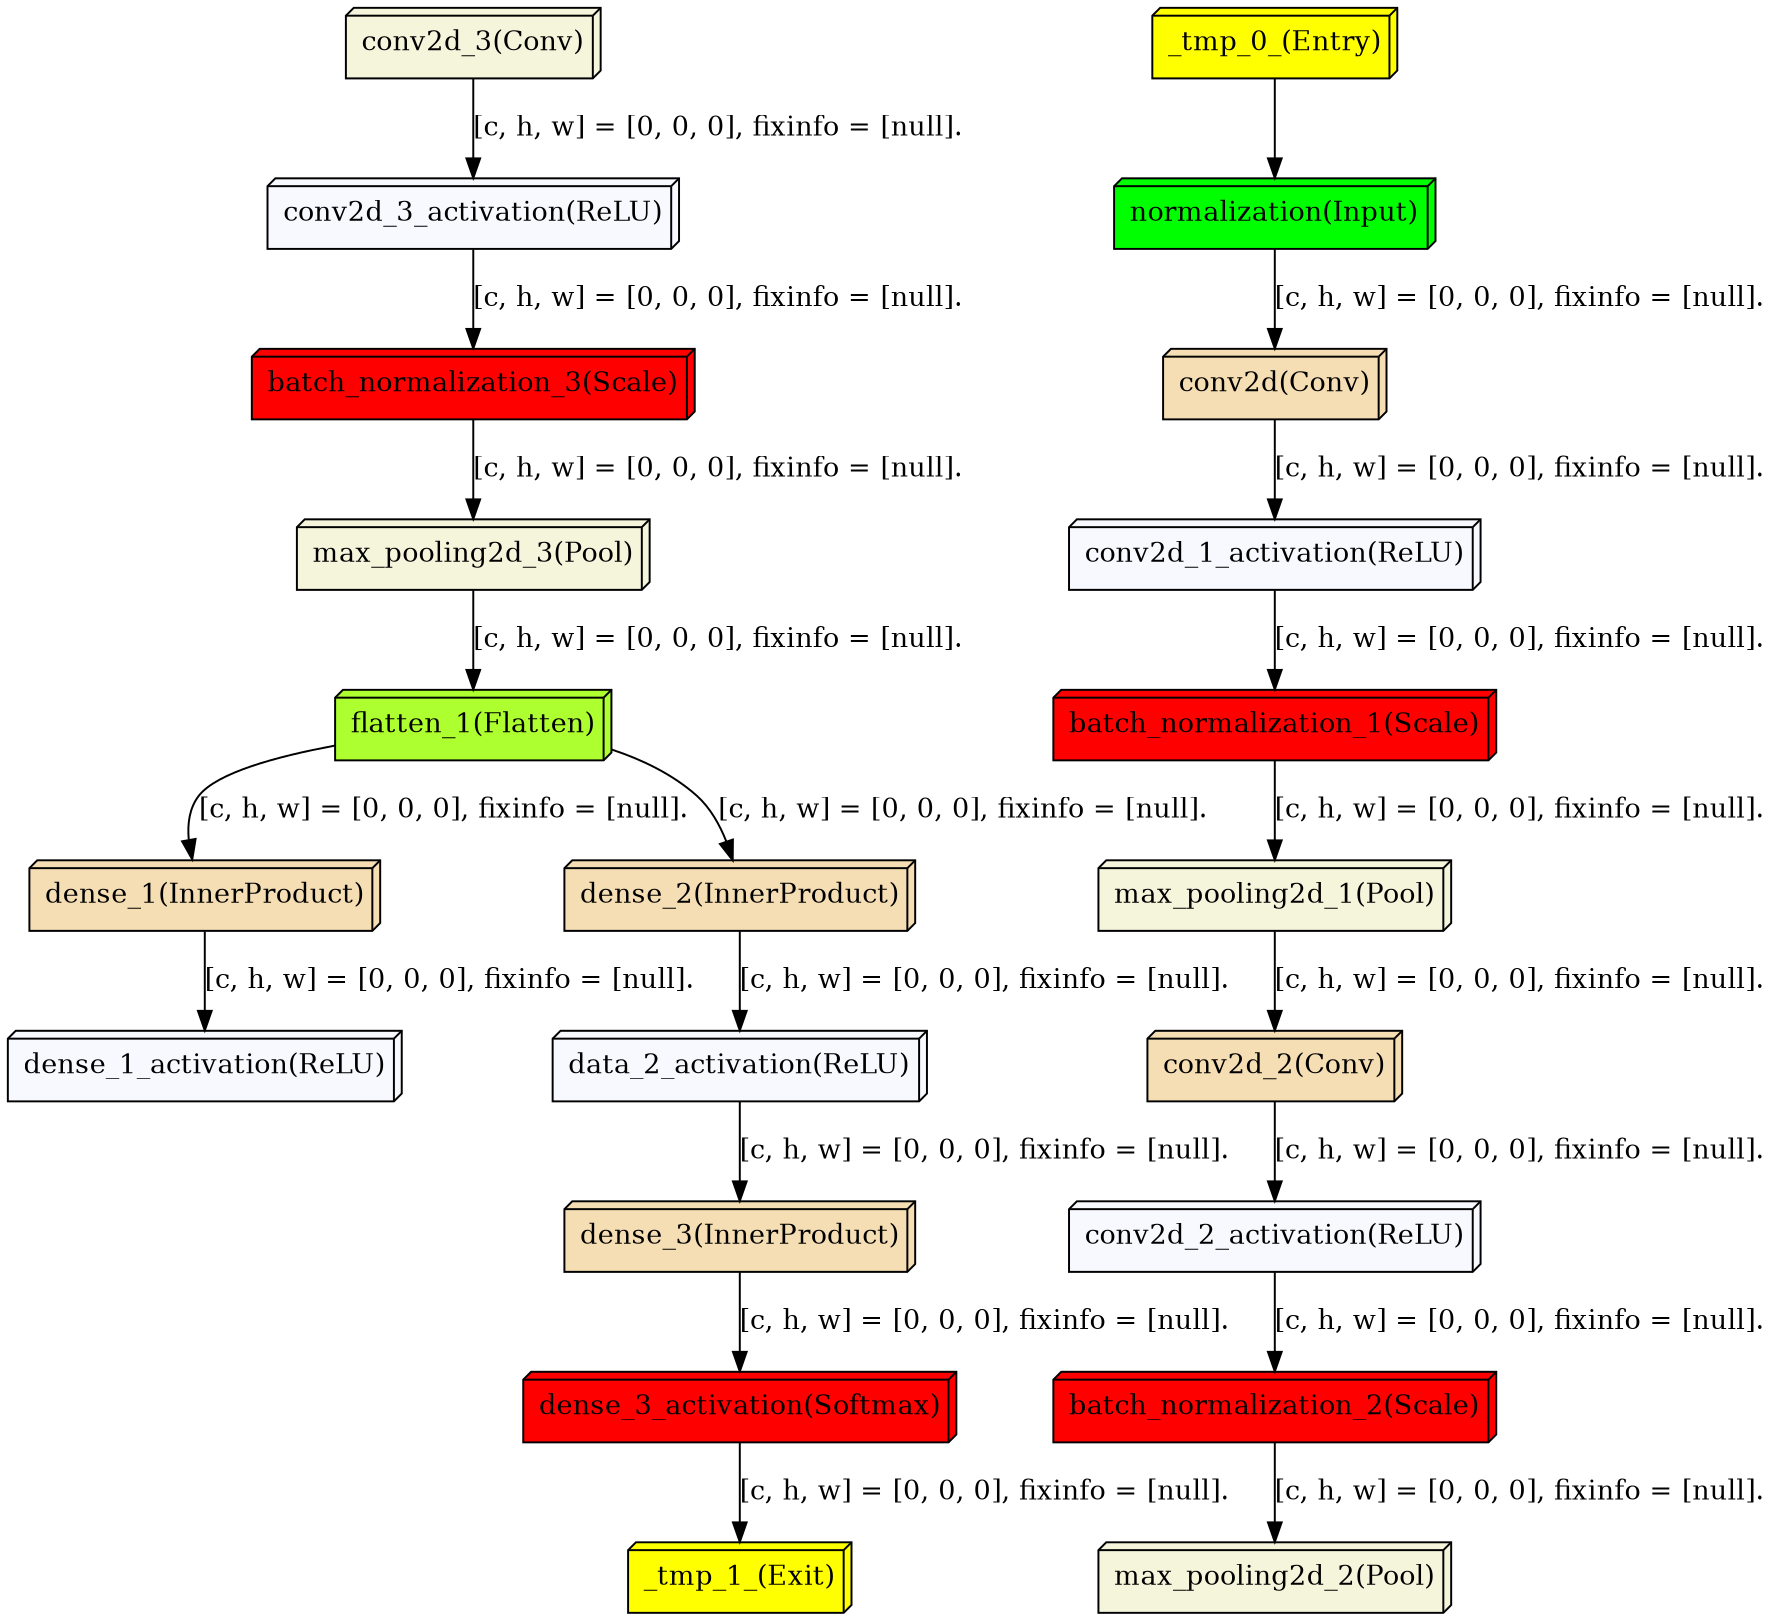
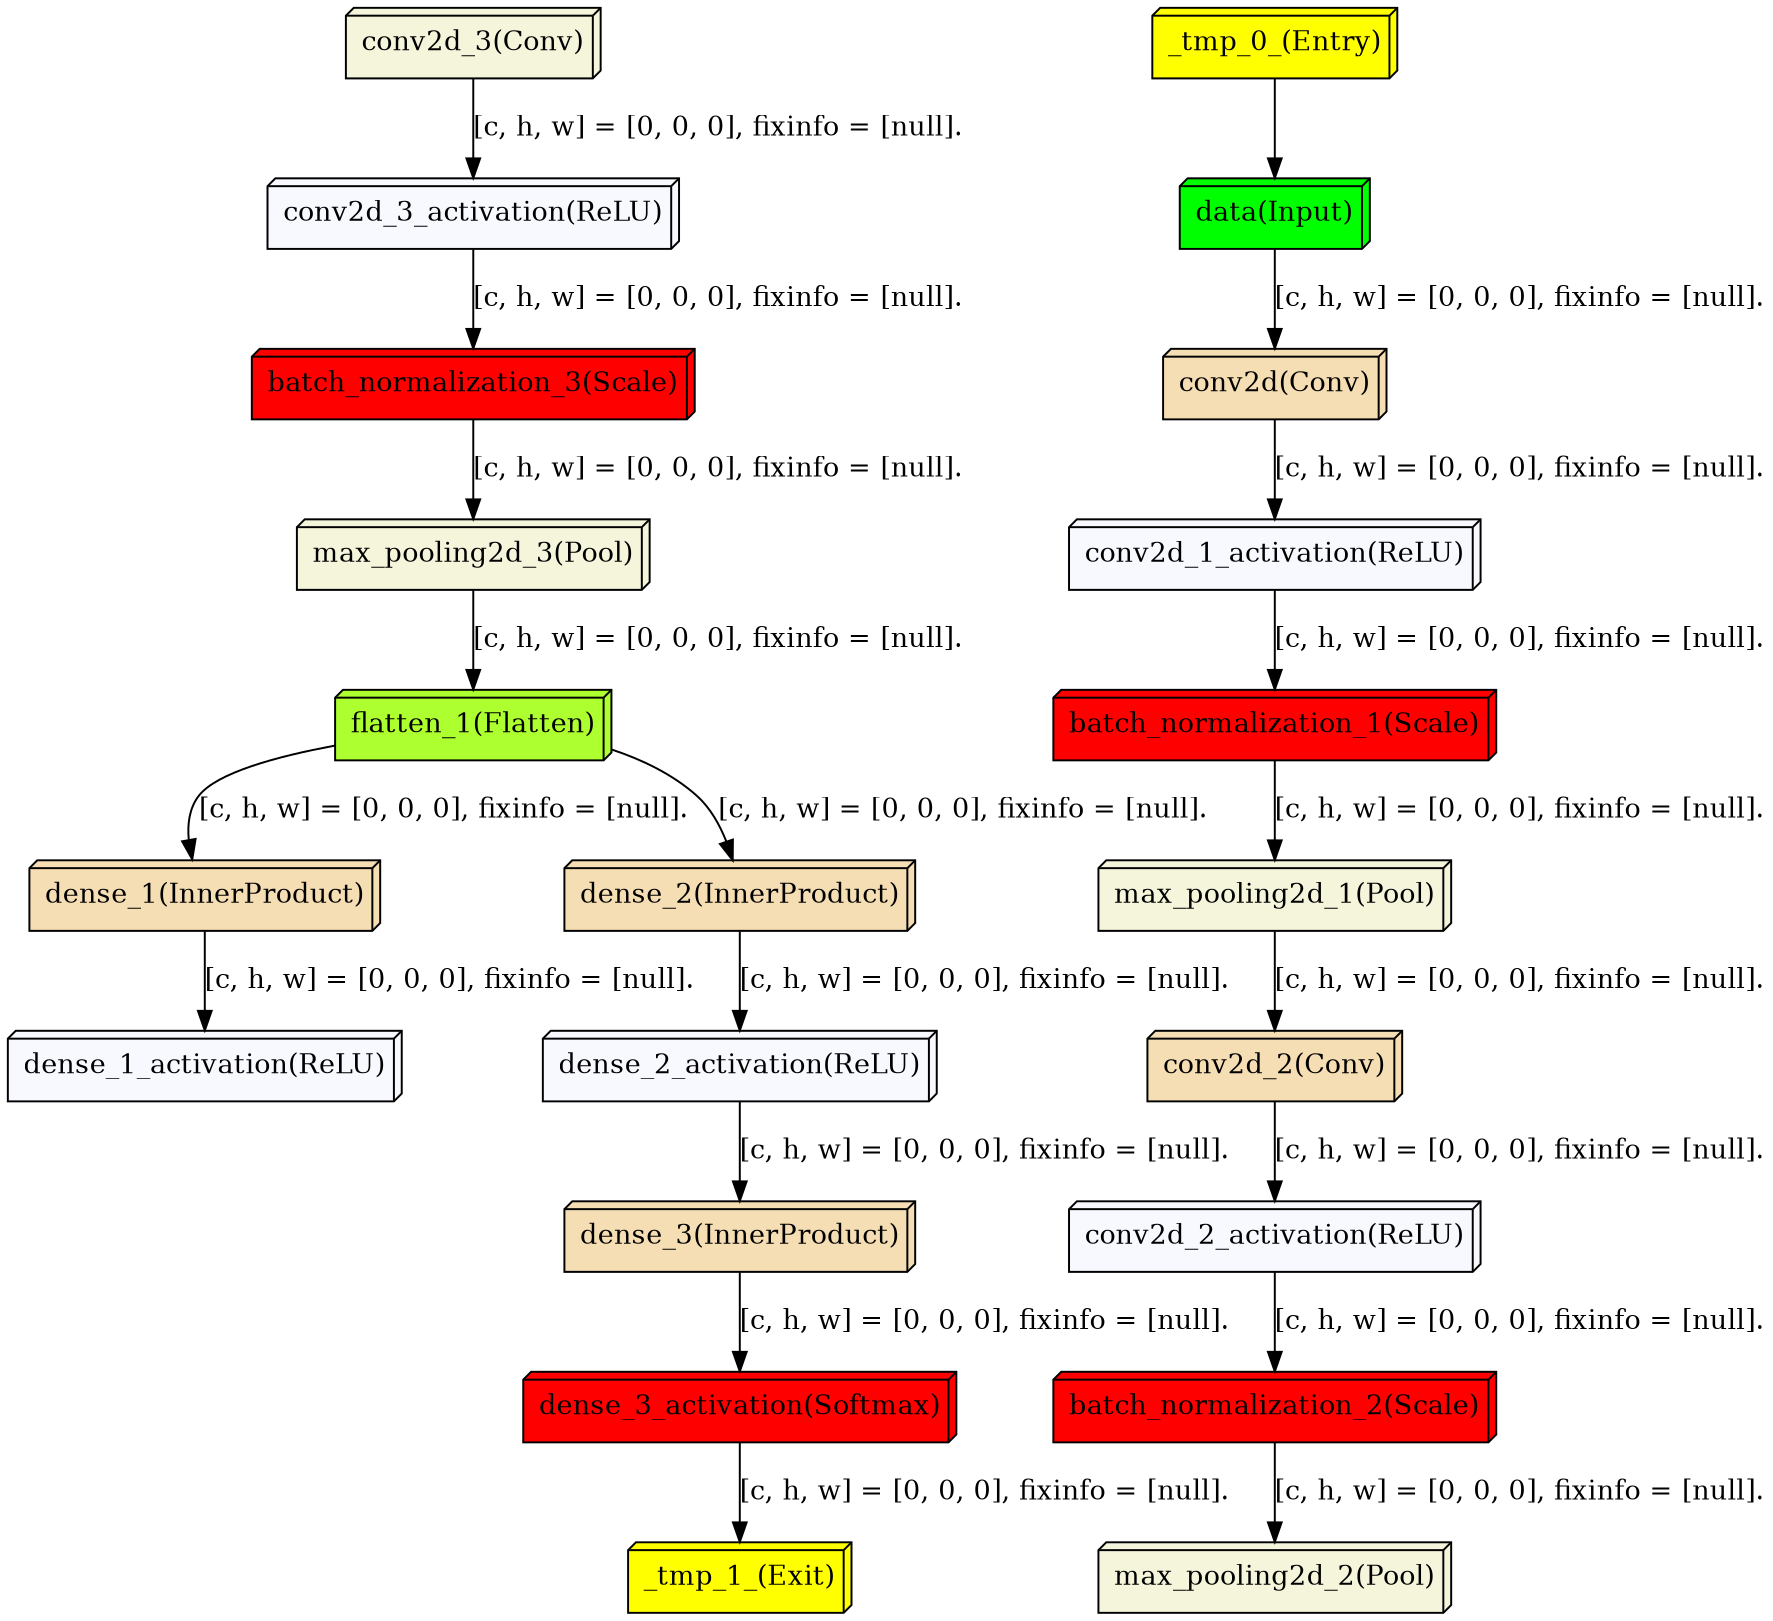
node "normalization(Input)": label "normalization(Input)" -> "data(Input)"
node "data_2_activation(ReLU)": label "data_2_activation(ReLU)" -> "dense_2_activation(ReLU)"
